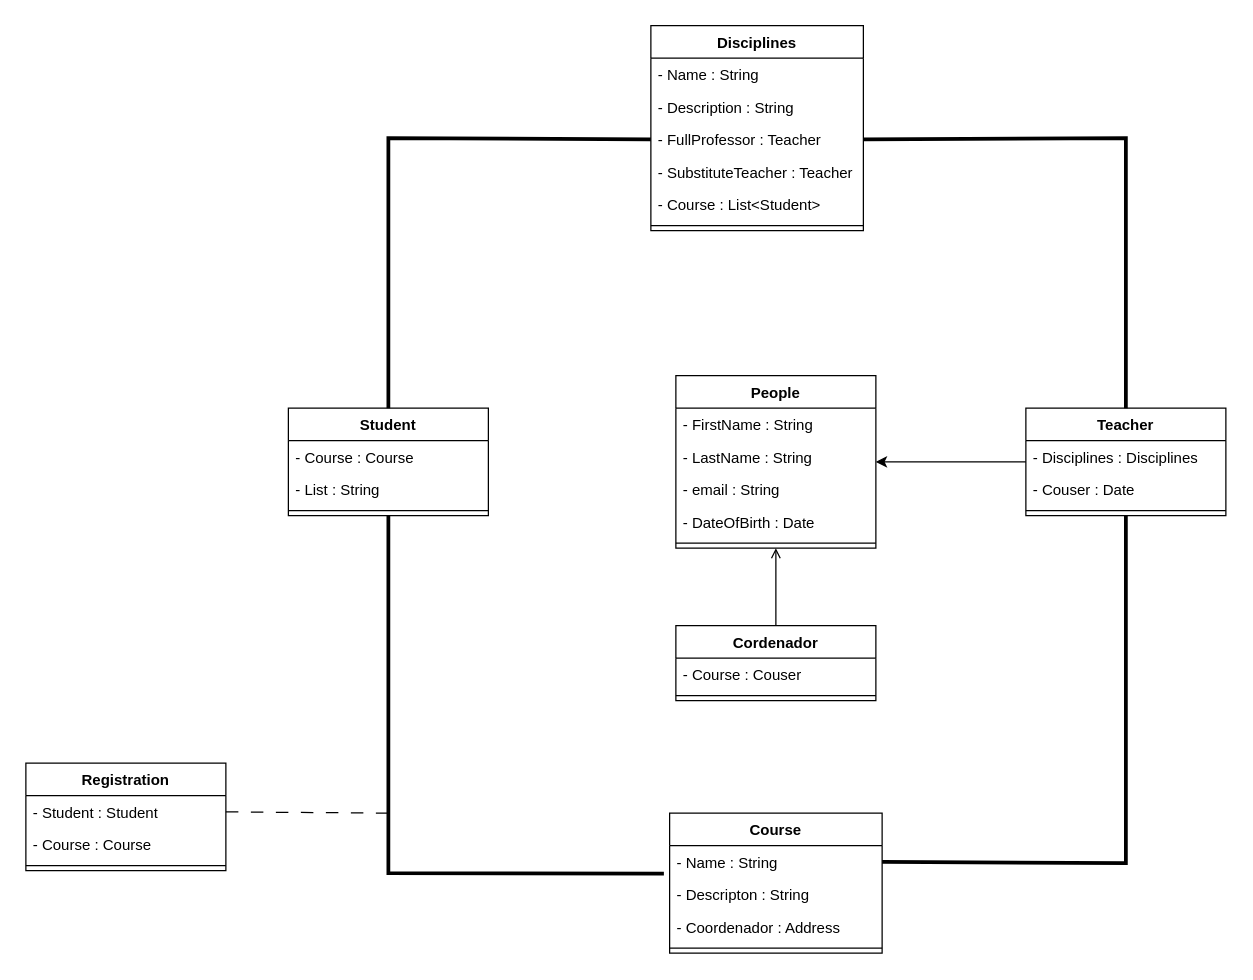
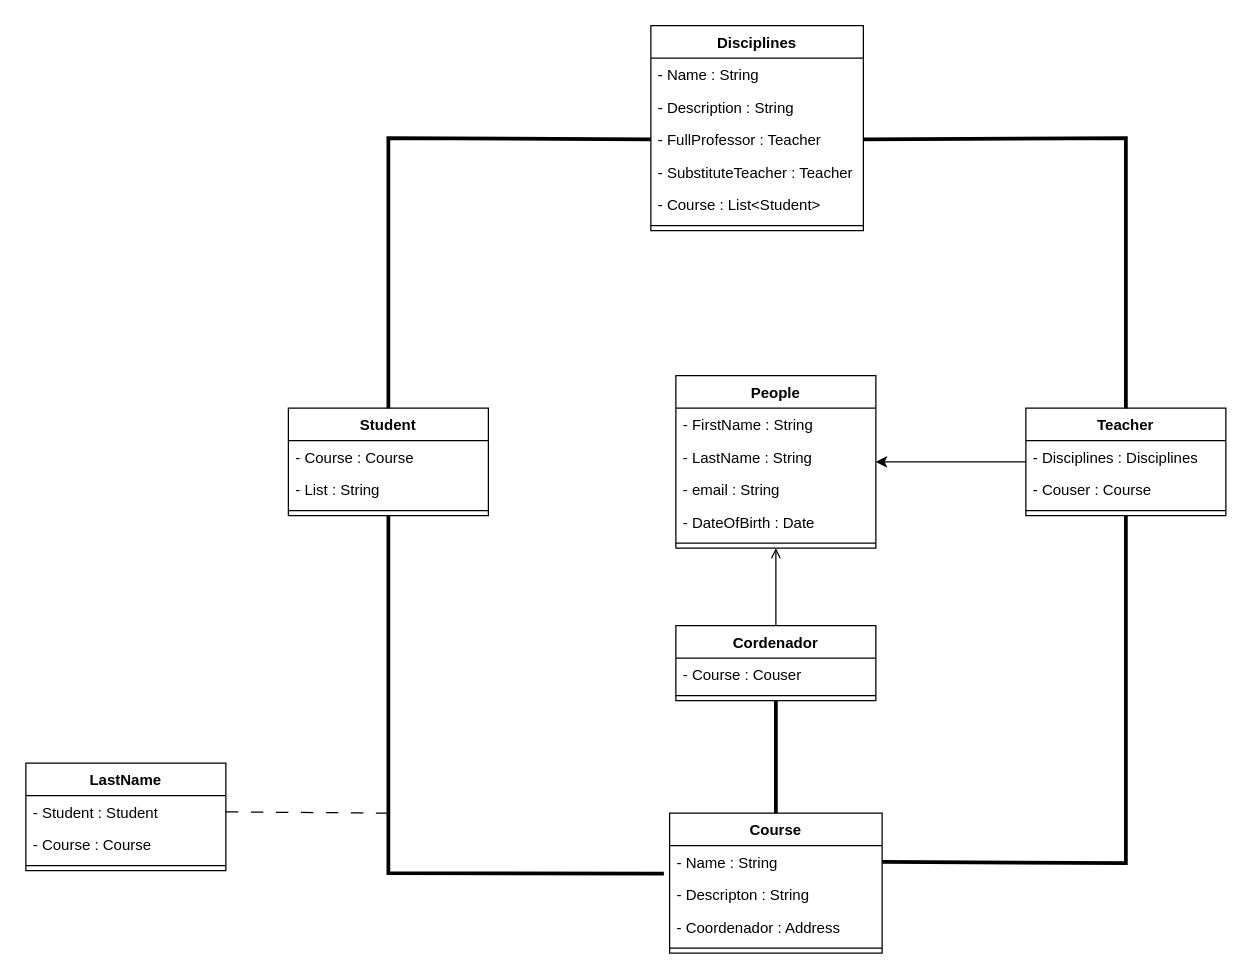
node "- Couser : Date": label "- Couser : Date" -> "- Couser : Course"
edge "Cordenador" -- "Course": added
node "Registration": label "Registration" -> "LastName"
